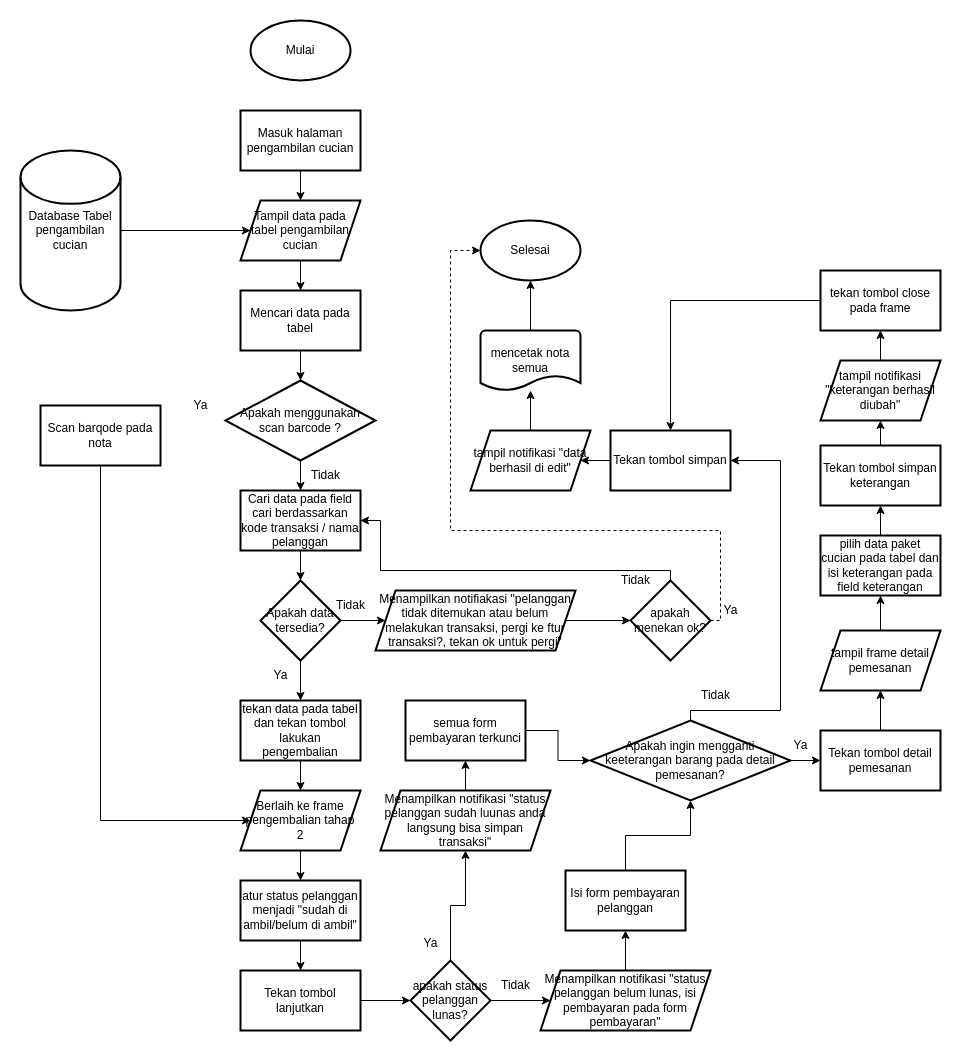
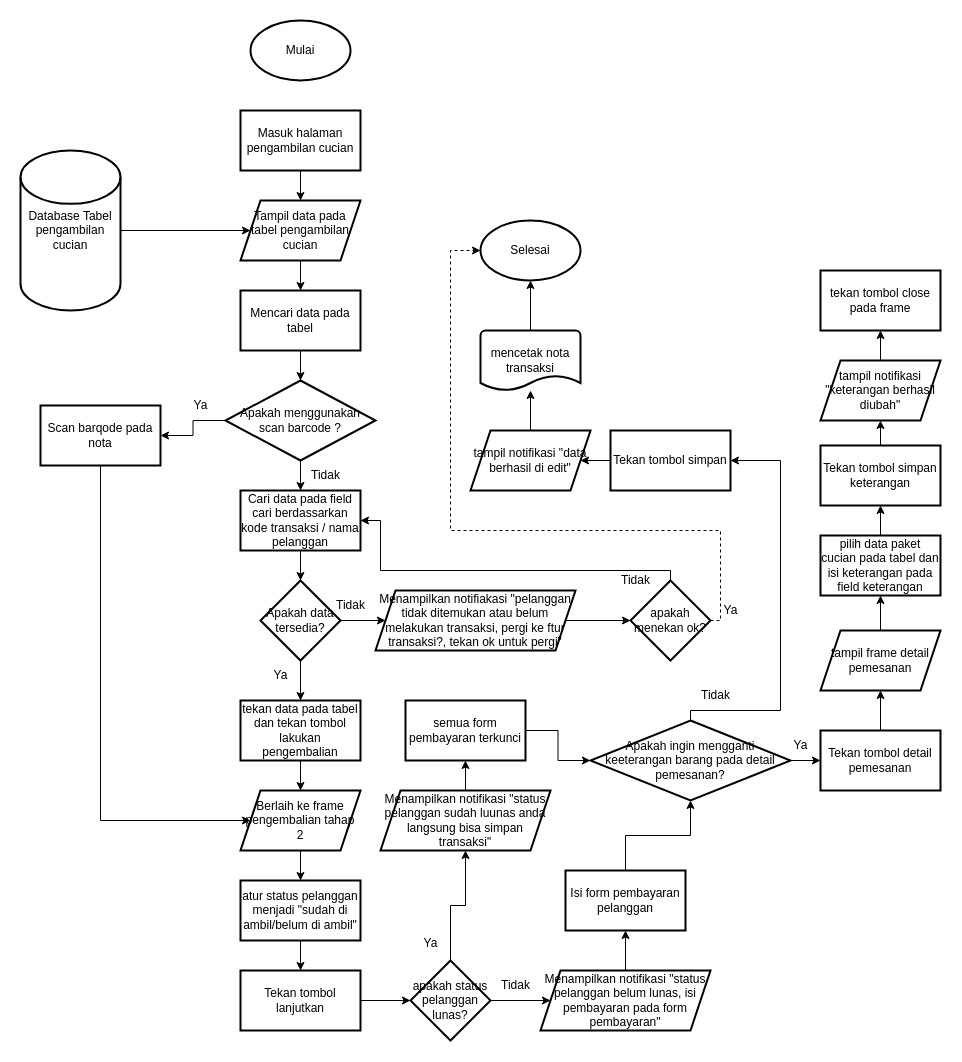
edge "tekan tombol close pada frame" -> "Tekan tombol simpan": removed
node "mencetak nota semua": label "mencetak nota semua" -> "mencetak nota transaksi"
edge "Apakah menggunakan scan barcode ?" -> "Scan barqode pada nota": added
